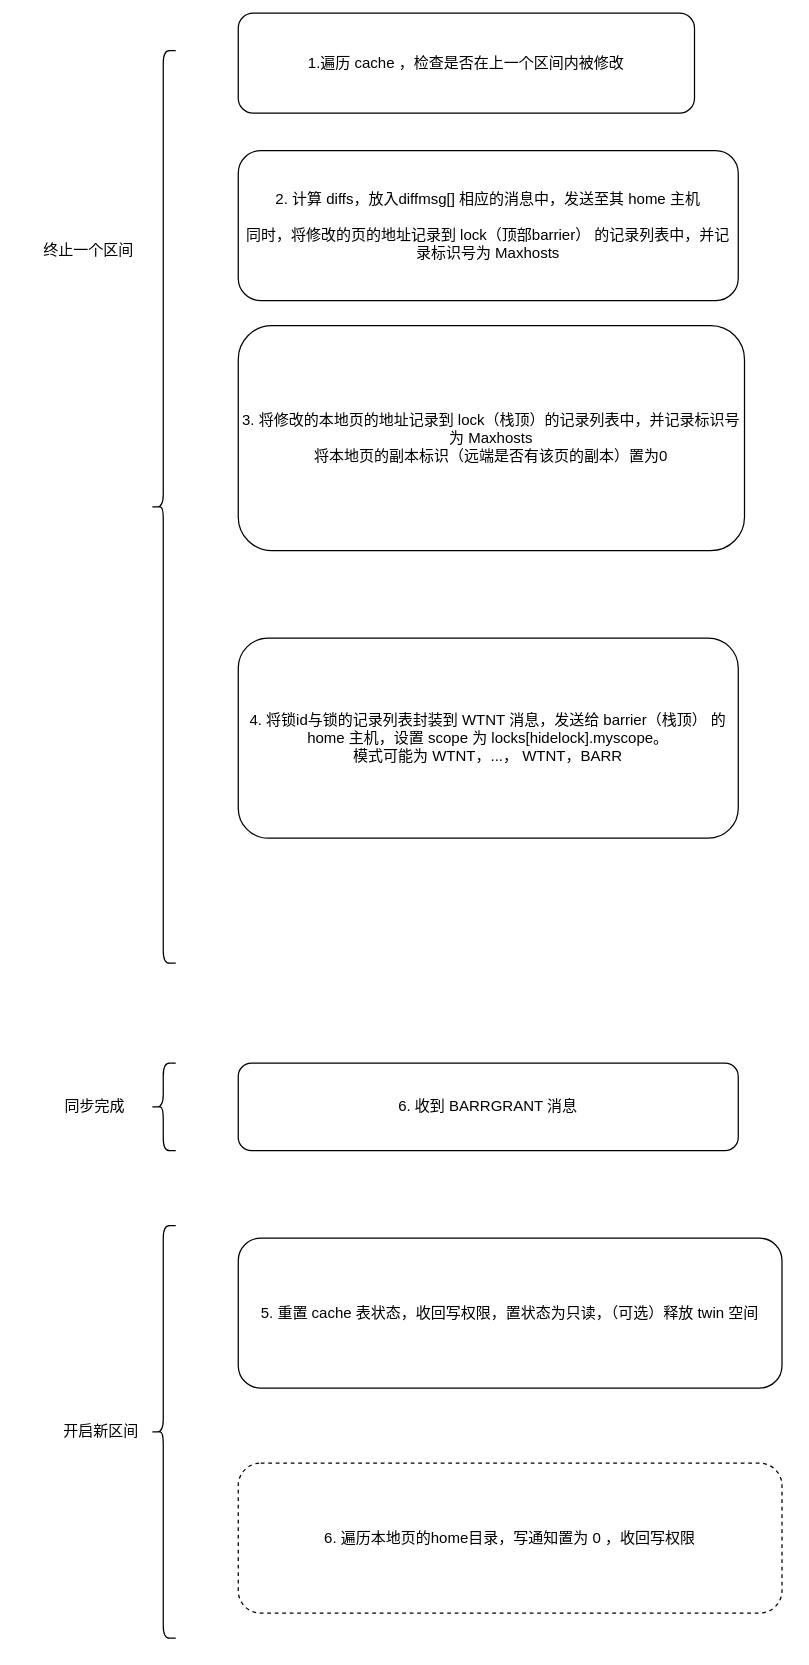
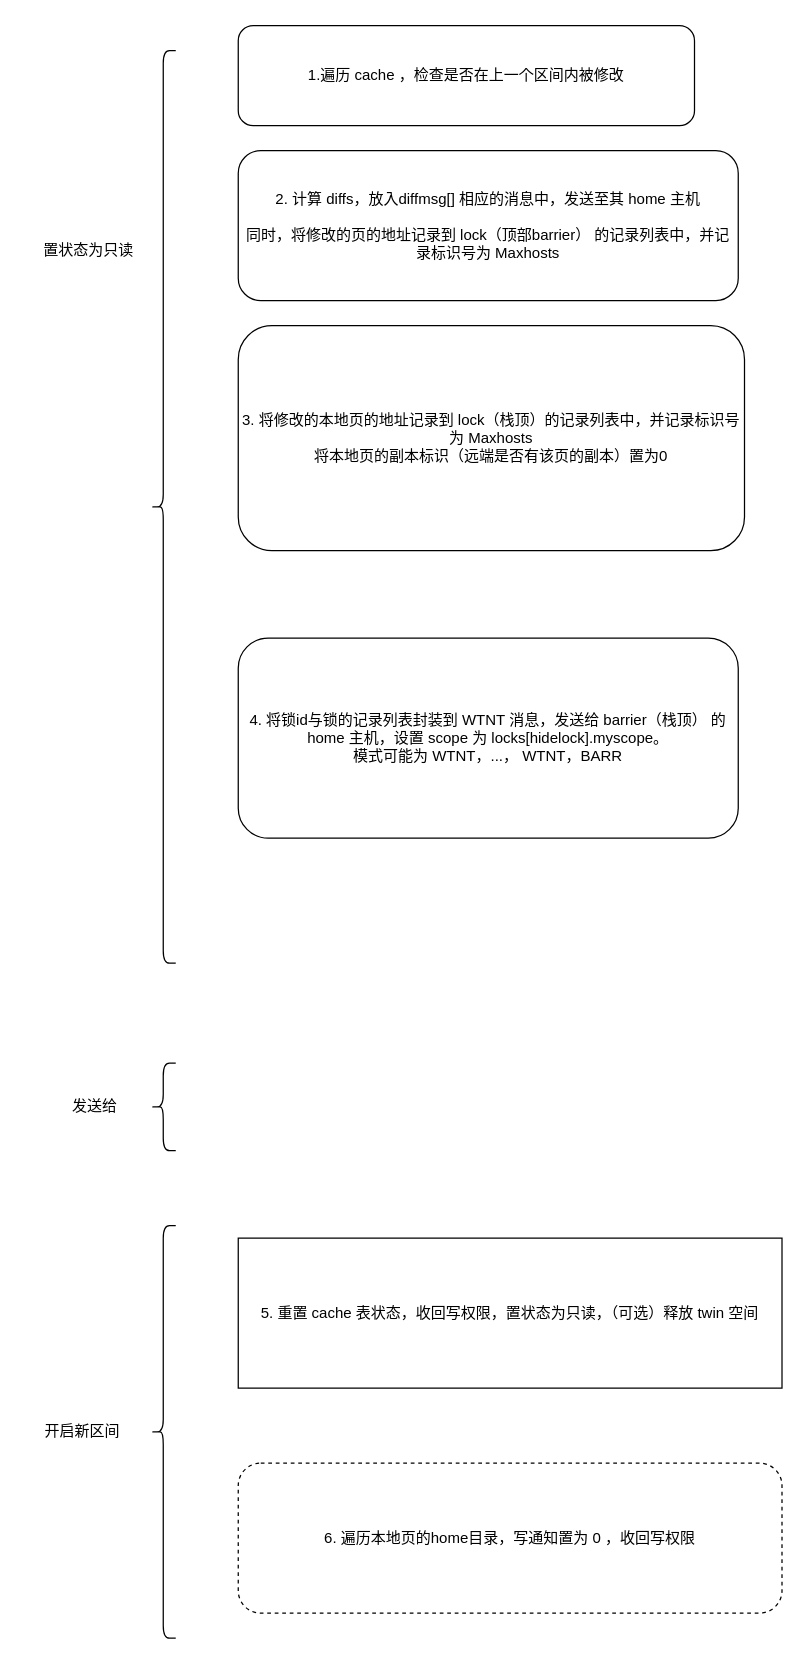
node "1.遍历 cache ，检查是否在上一个区间内被修改": moved (466, 63) -> (466, 76)
node "终止一个区间": label "终止一个区间" -> "置状态为只读"
node "同步完成": label "同步完成" -> "发送给"
node "6. 收到 BARRGRANT 消息": removed
node "5. 重置 cache 表状态，收回写权限，置状态为只读，（可选）释放 twin 空间": shape rounded rectangle -> rectangle
node "开启新区间": moved (101, 1432) -> (82, 1432)
